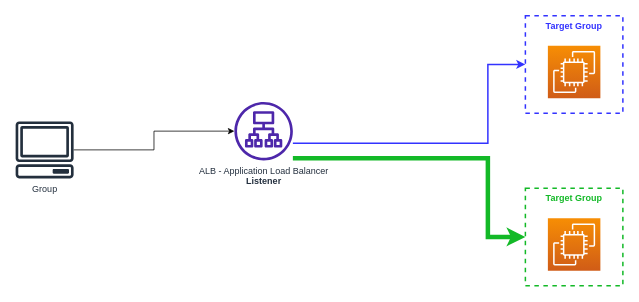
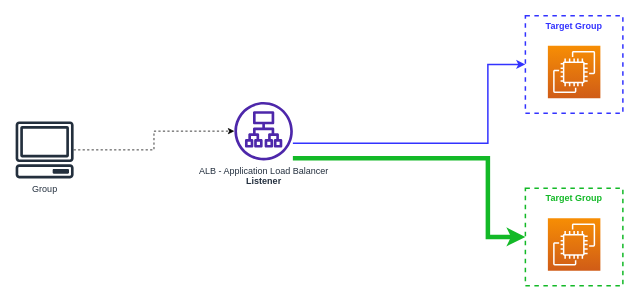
edge "Group" -> "ALB - Application Load Balancer Listener": style solid -> dashed
